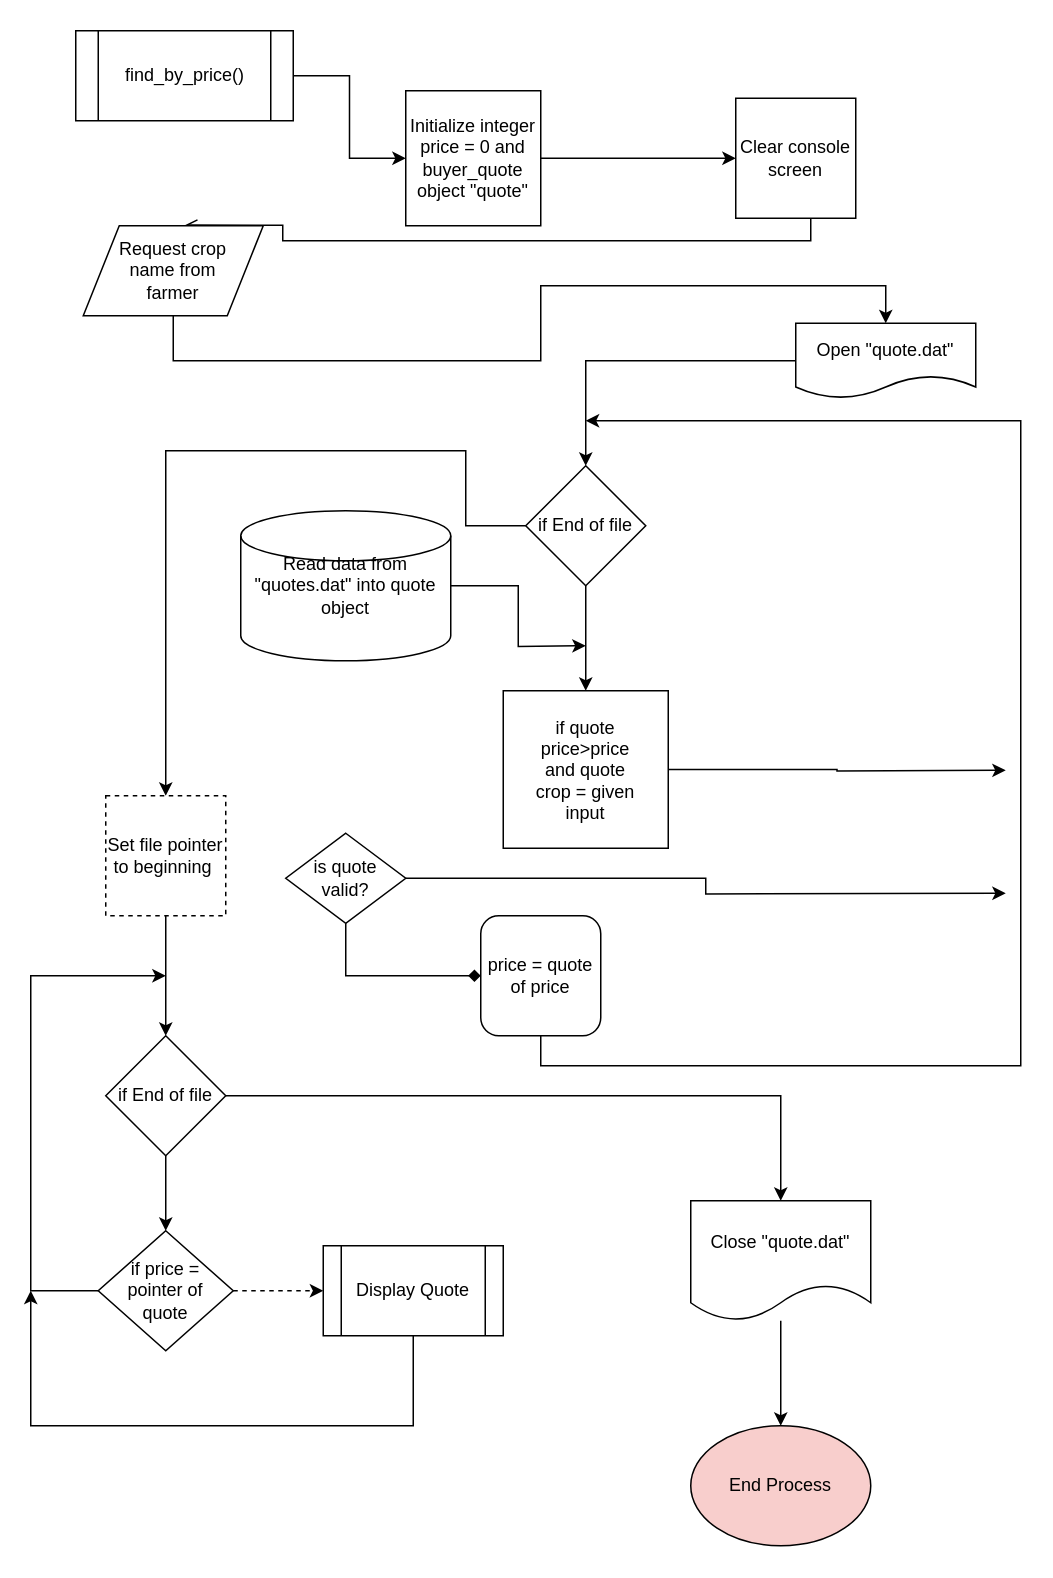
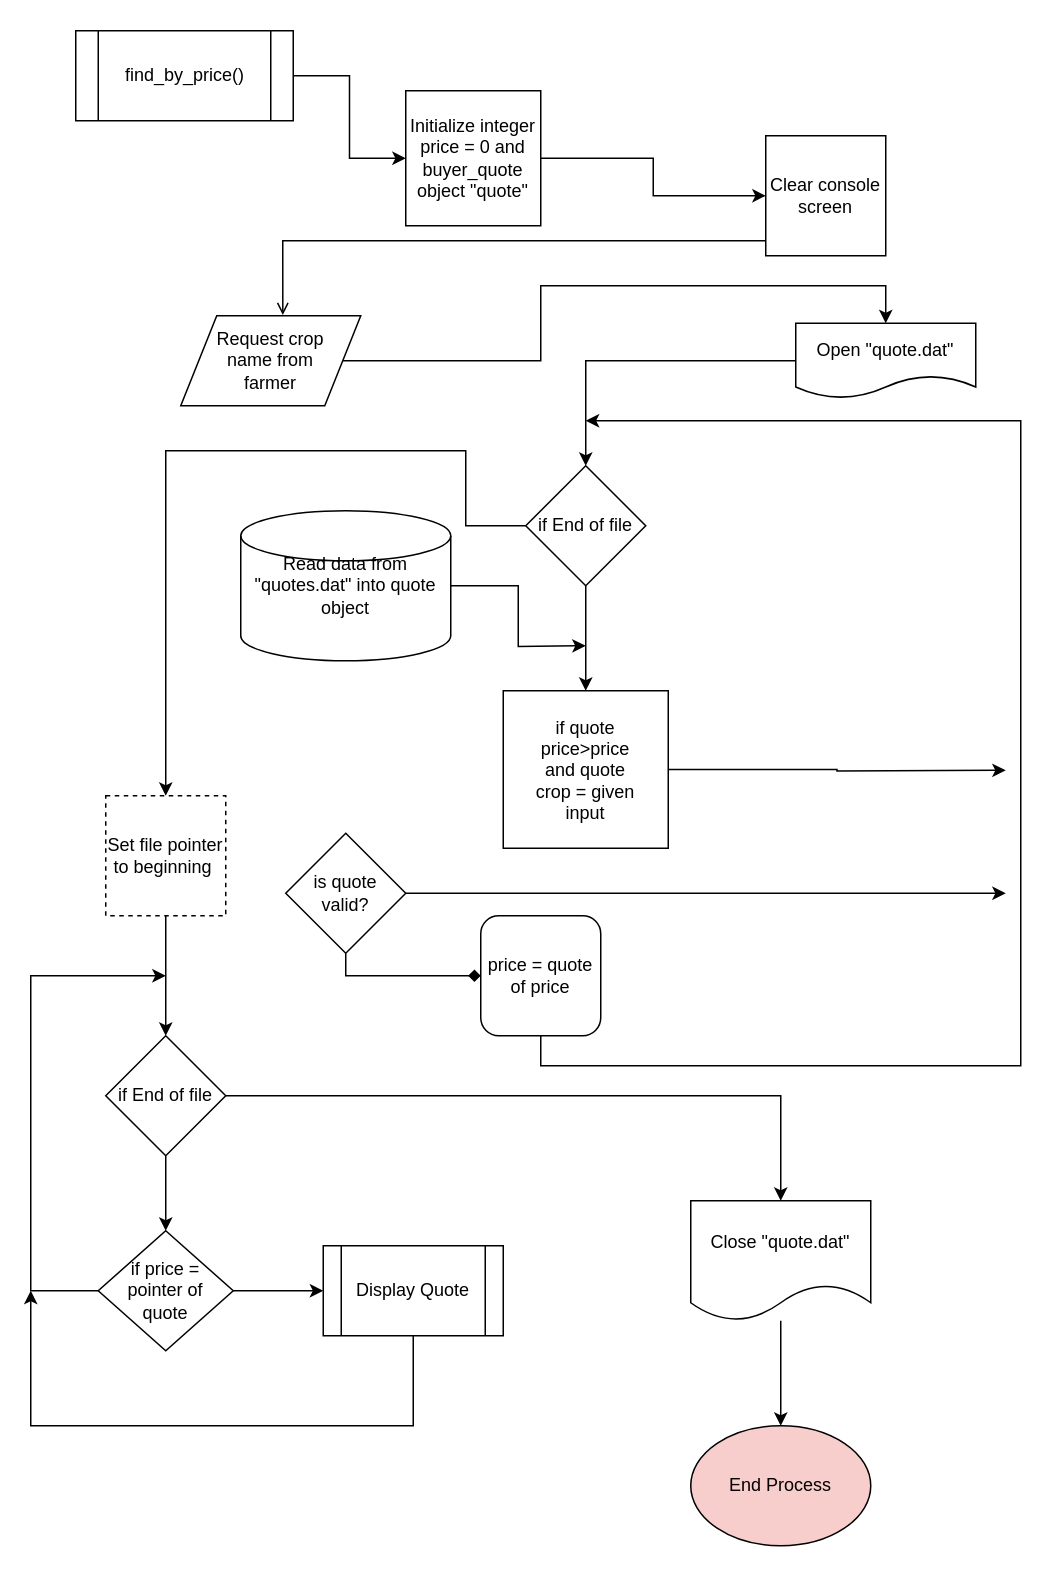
node "Clear console screen": moved (796, 158) -> (826, 196)
node "Request crop name from farmer": moved (173, 271) -> (271, 361)
node "is quote valid?": size 120x90 -> 120x120
edge "if price = pointer of quote" -> "Display Quote": style dashed -> solid
